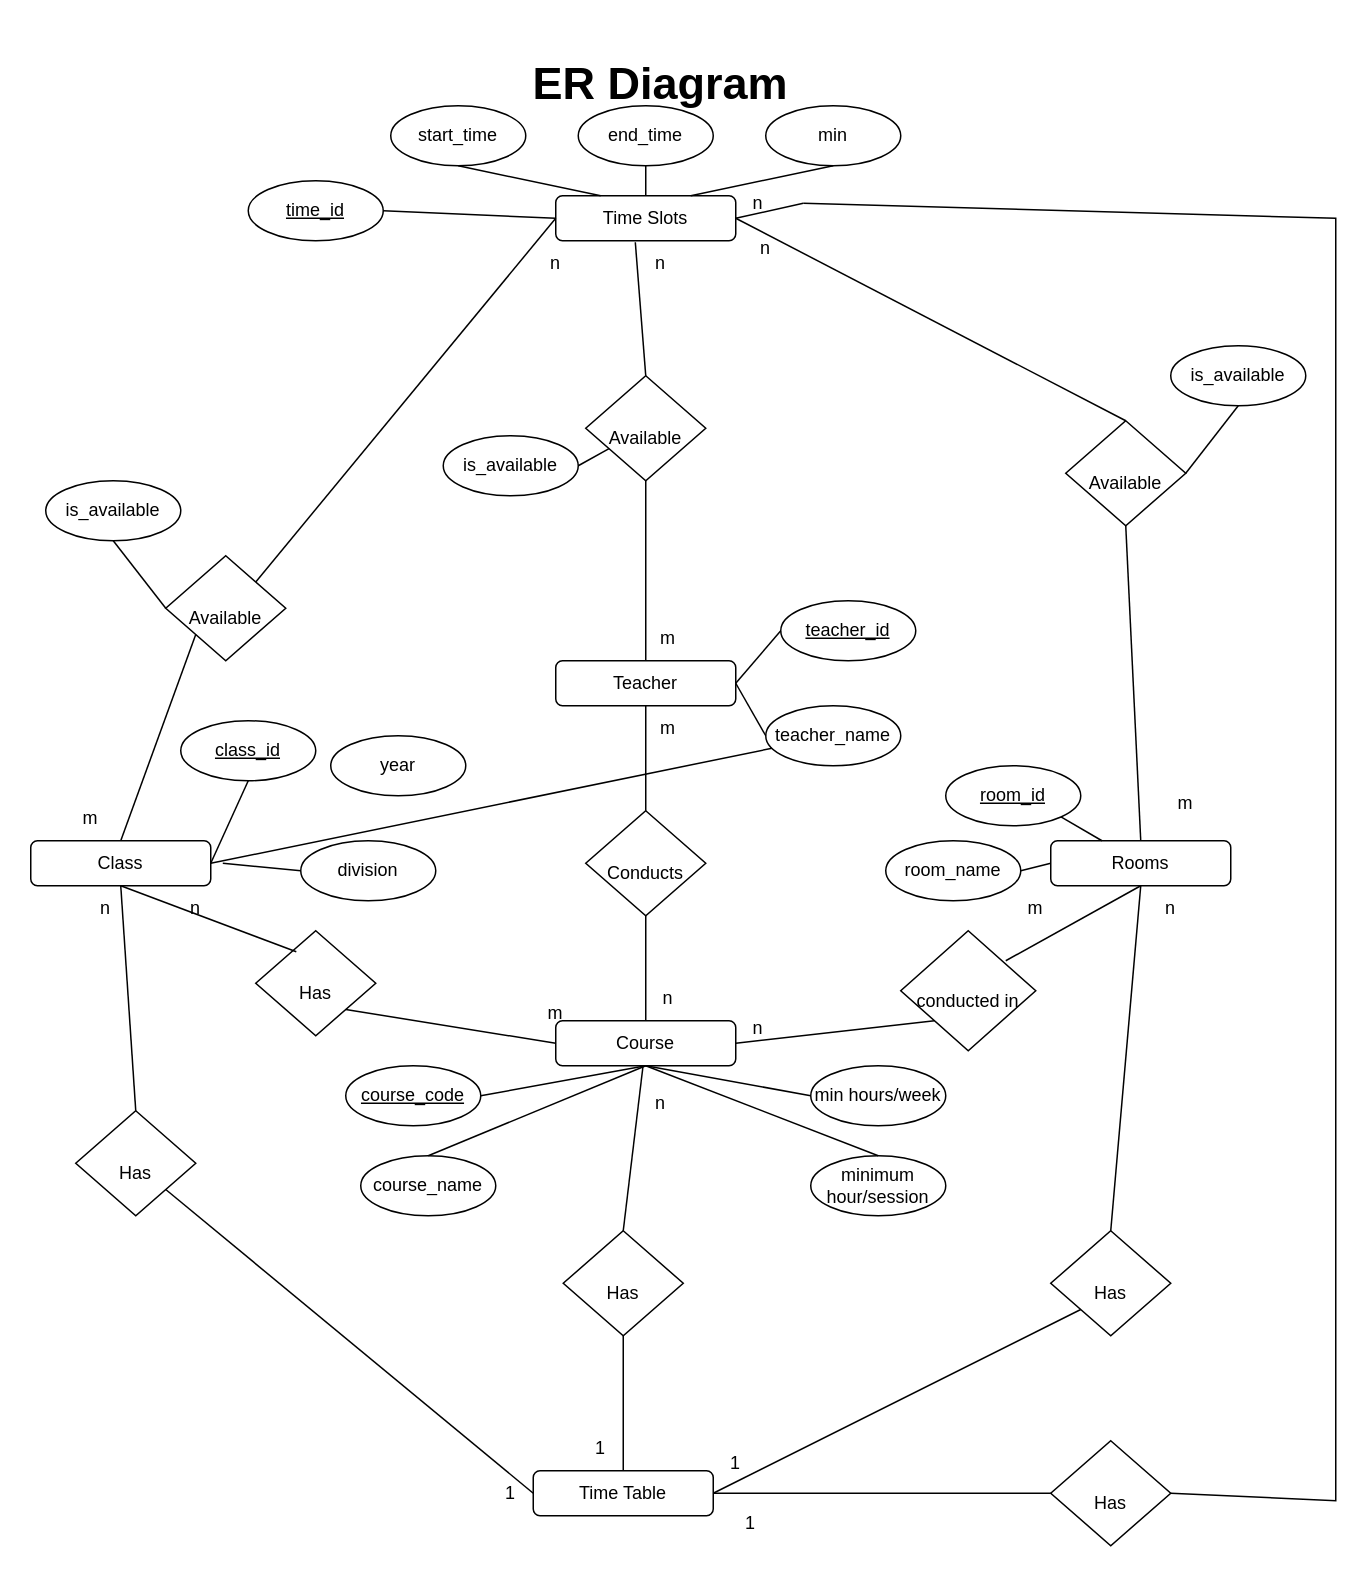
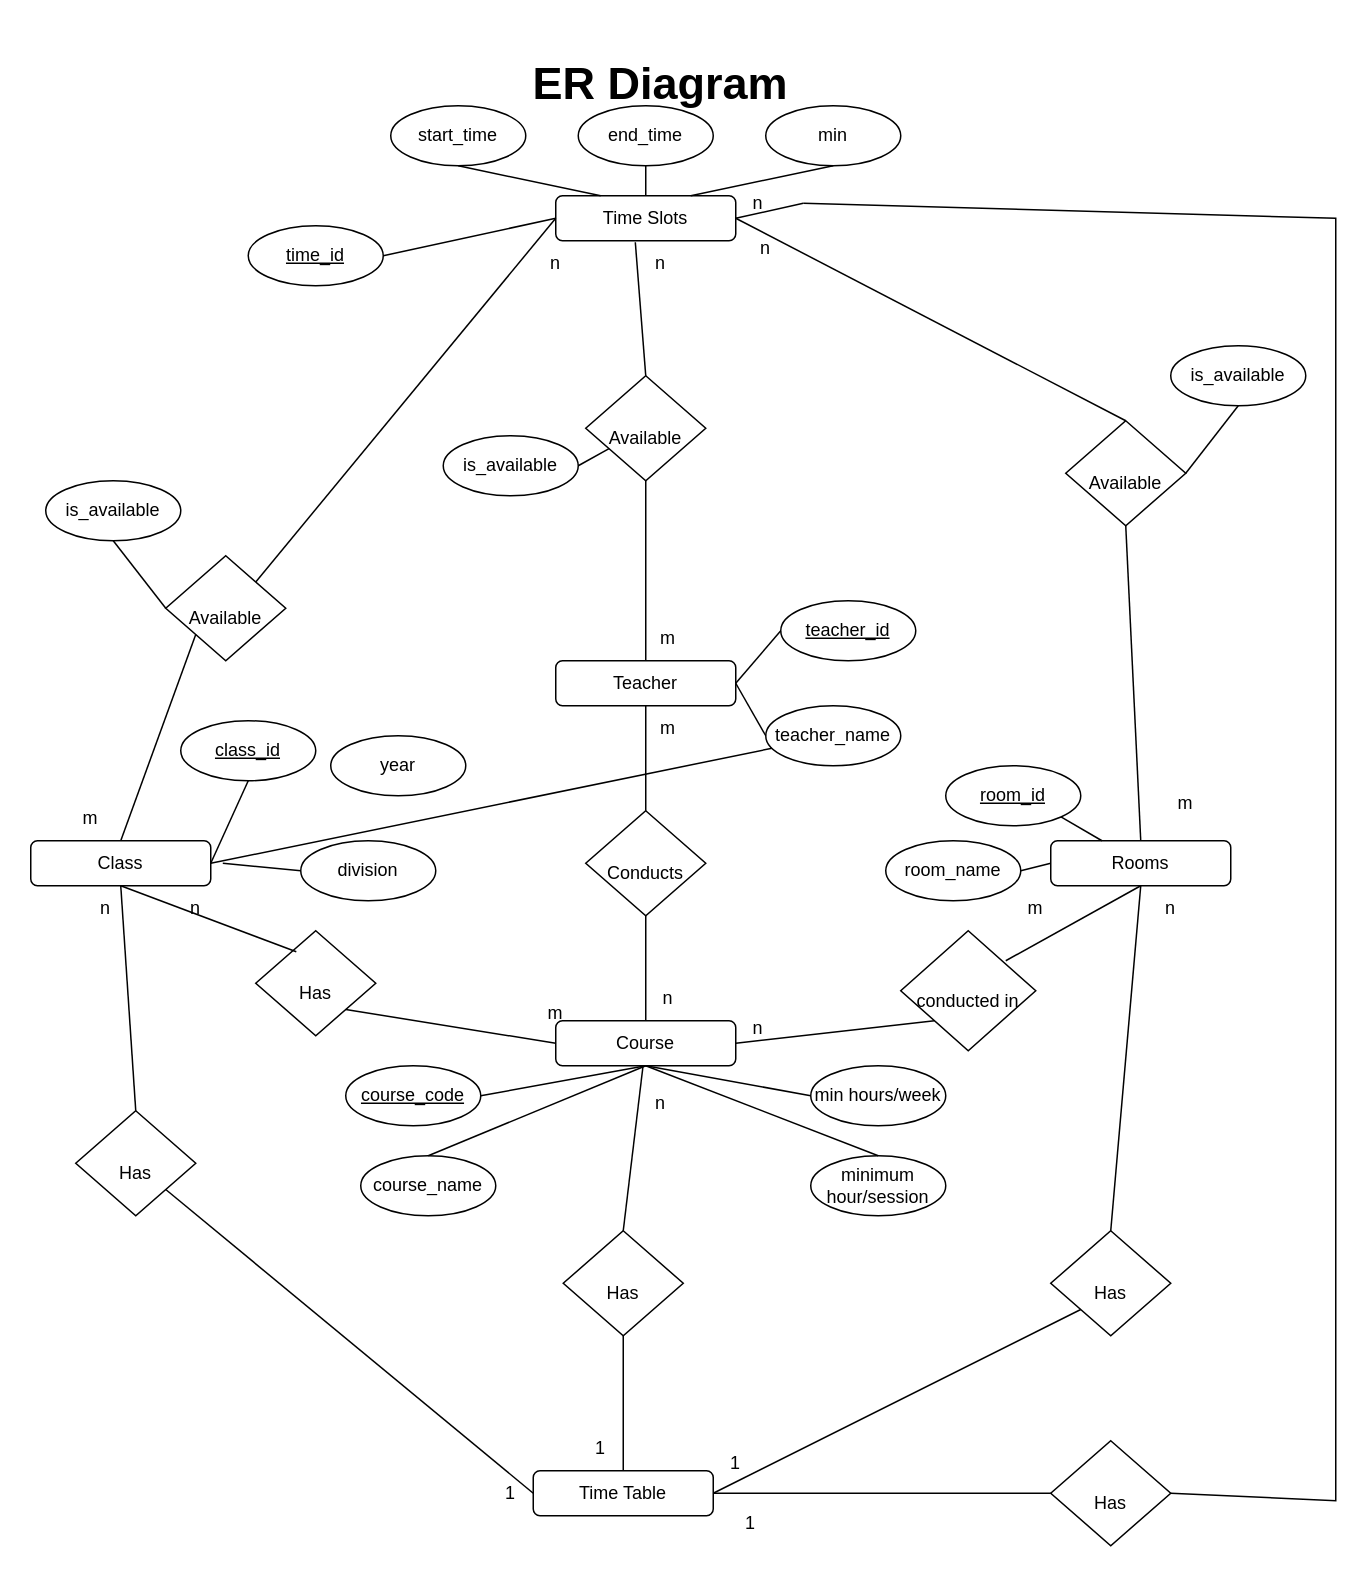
node "time_id": moved (316, 211) -> (316, 256)
